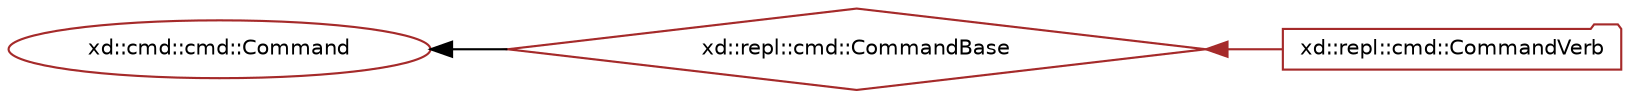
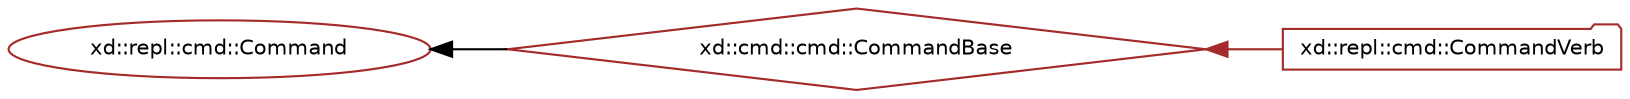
node "xd::cmd::cmd::Command": label "xd::cmd::cmd::Command" -> "xd::repl::cmd::Command"
node "xd::repl::cmd::CommandBase": label "xd::repl::cmd::CommandBase" -> "xd::cmd::cmd::CommandBase"
